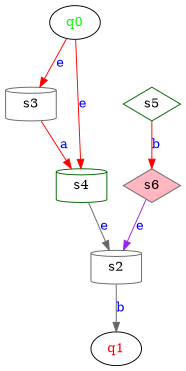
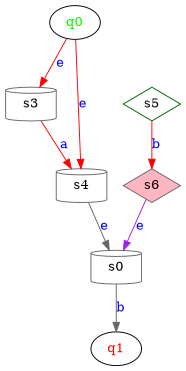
node "s4": color darkgreen -> gray40
node "s2": label "s2" -> "s0"
